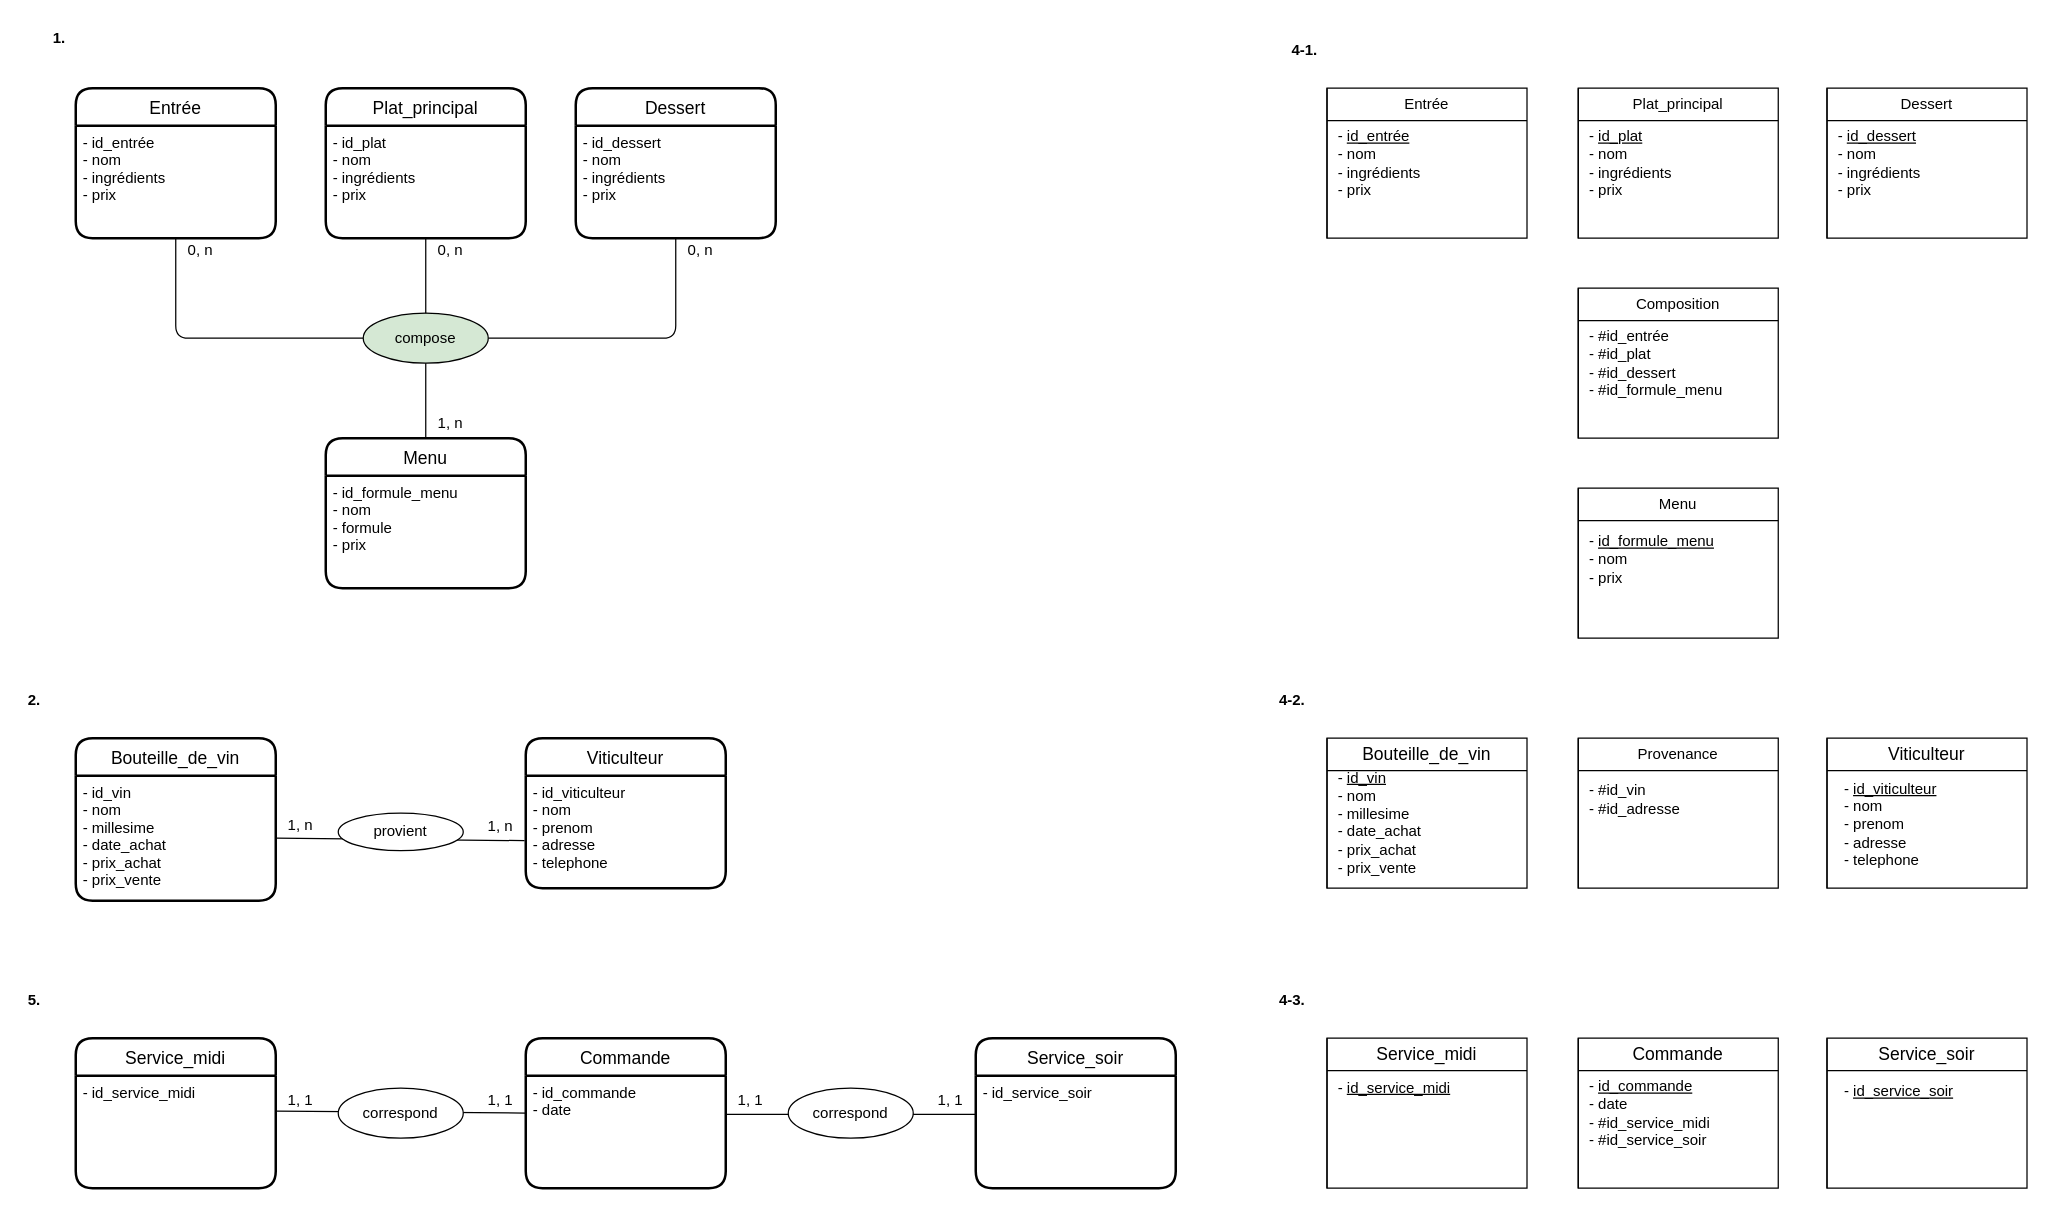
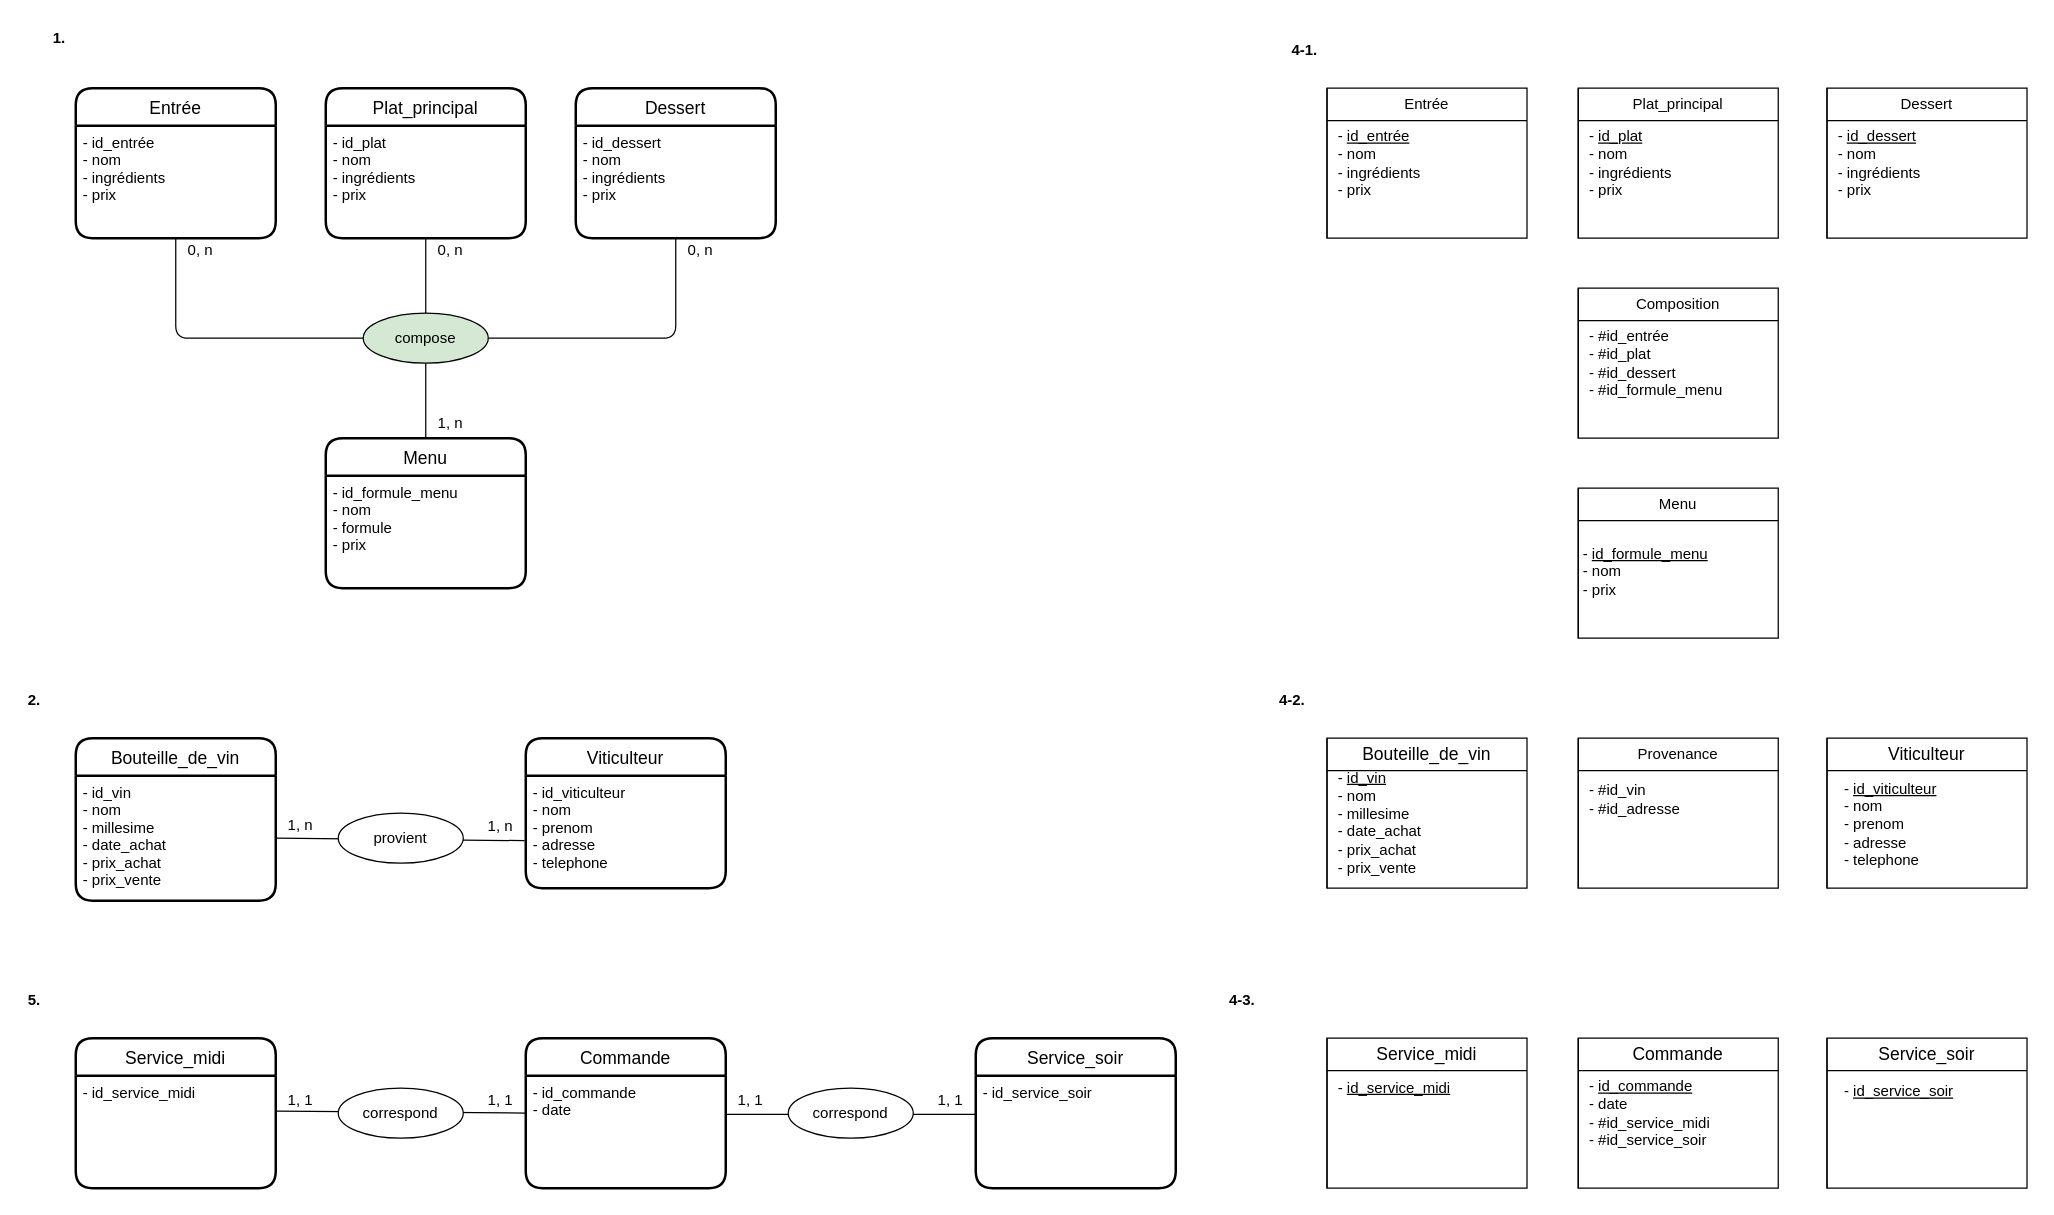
node "- id_formule_menu- nom- prix": moved (1662, 559) -> (1656, 572)
node "provient": size 125x38 -> 125x50
node "4-3.": moved (1302, 1001) -> (1252, 1001)
